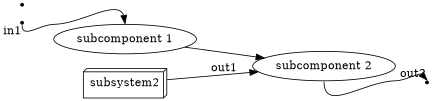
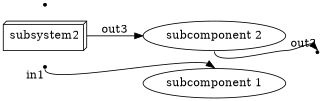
edge "subcomponent 1" -> "subcomponent 2": removed
edge "subsystem2" -> "subcomponent 2": label "out1" -> "out3"
